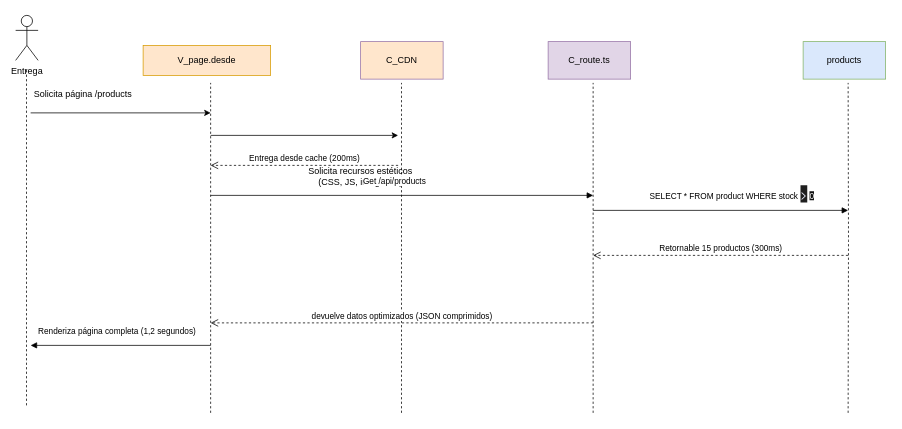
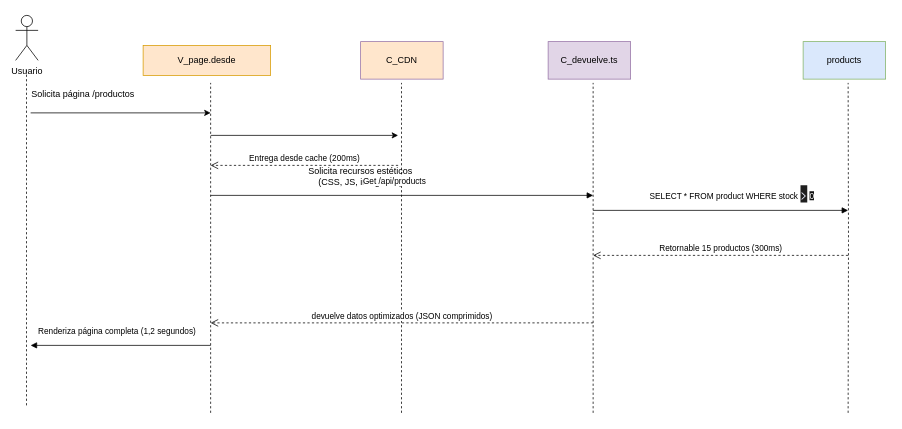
node "C_route.ts": label "C_route.ts" -> "C_devuelve.ts"
node "Entrega": label "Entrega" -> "Usuario"
node "Solicita página /products": label "Solicita página /products" -> "Solicita página /productos"
